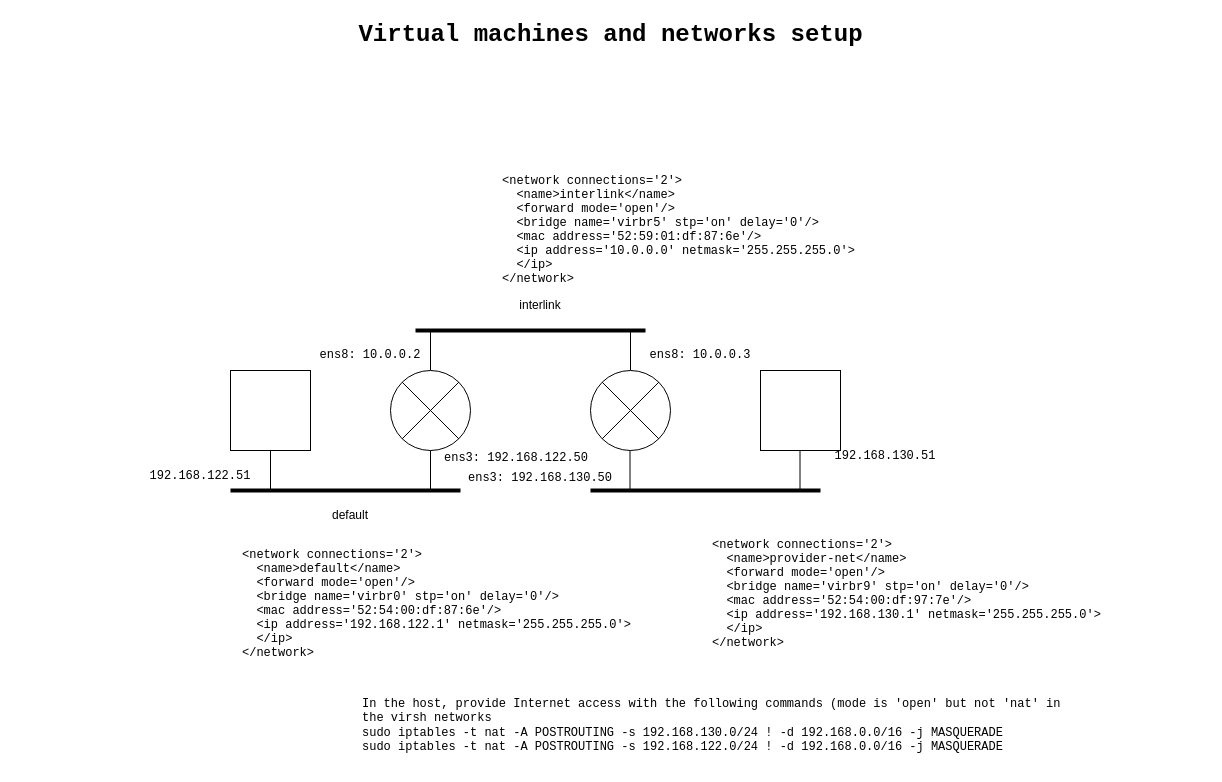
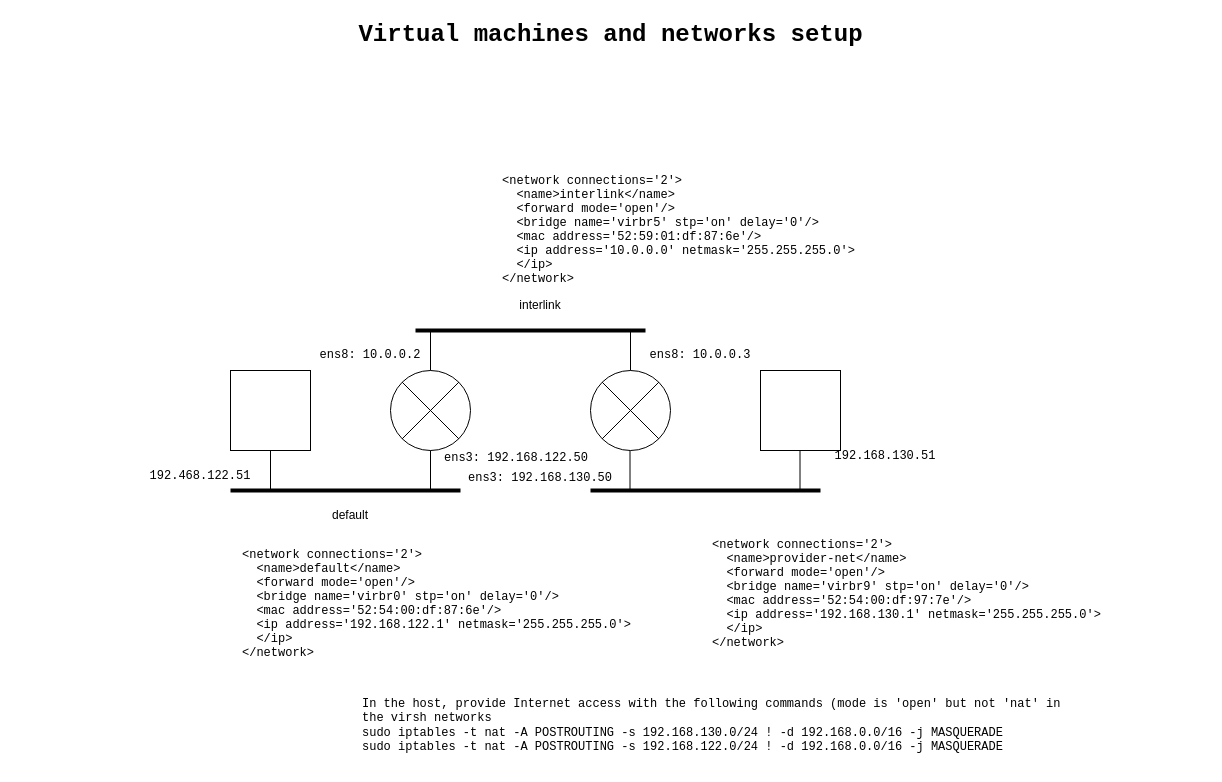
node "192.168.122.51": label "192.168.122.51" -> "192.468.122.51"
